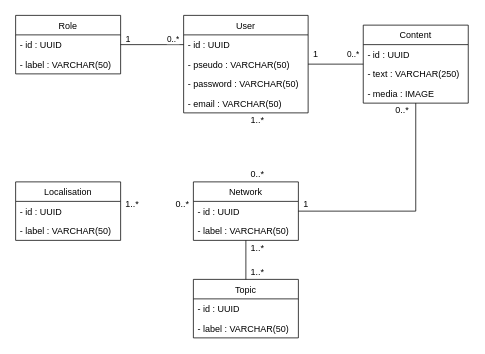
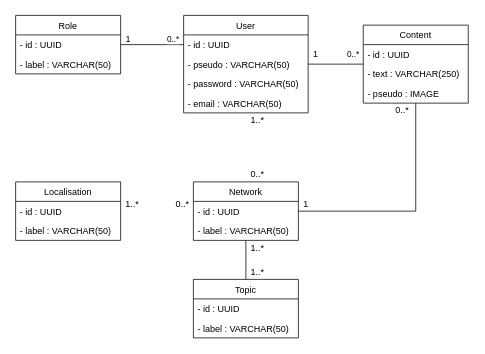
node "- media : IMAGE": label "- media : IMAGE" -> "- pseudo : IMAGE"
